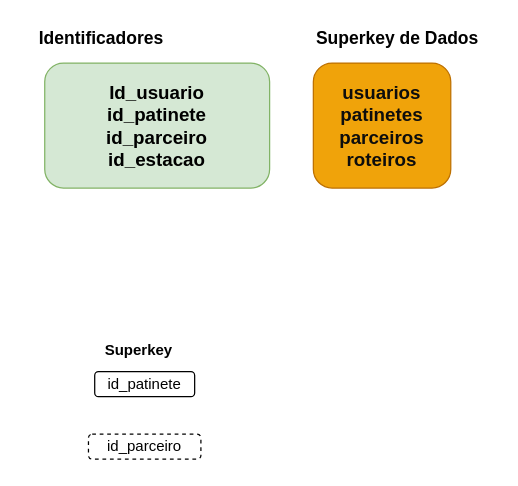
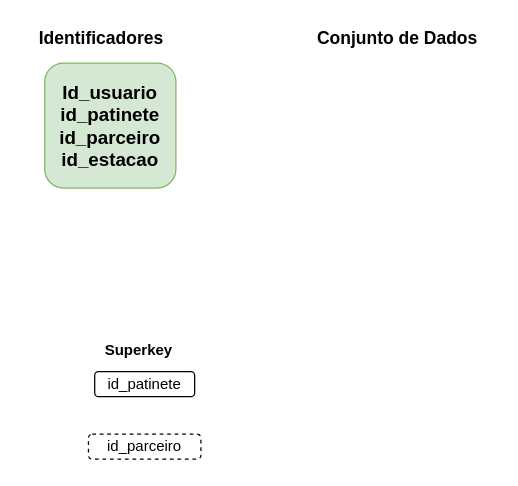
node "Superkey de Dados": label "Superkey de Dados" -> "Conjunto de Dados"
node "Id_usuario id_patinete id_parceiro id_estacao": size 225x125 -> 131x125
node "usuarios patinetes parceiros roteiros": removed
